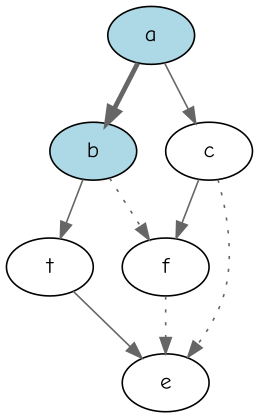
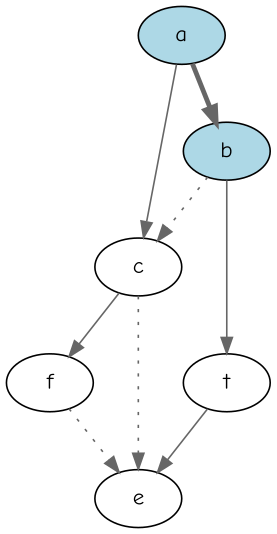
edge "b" -> "f": now "b" -> "c"
